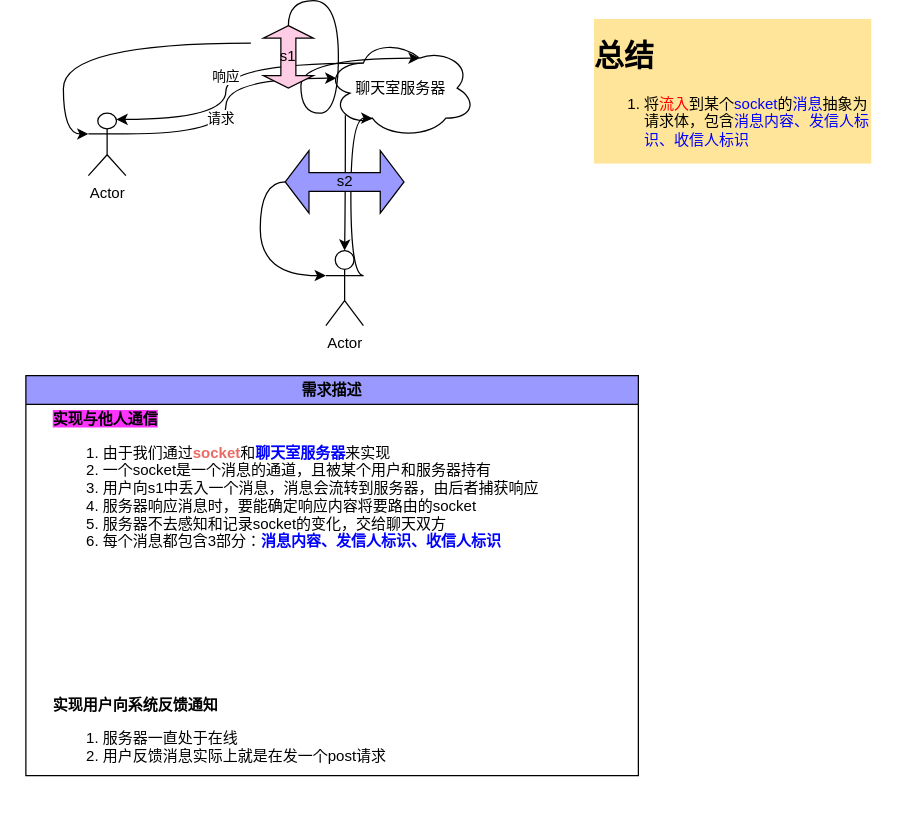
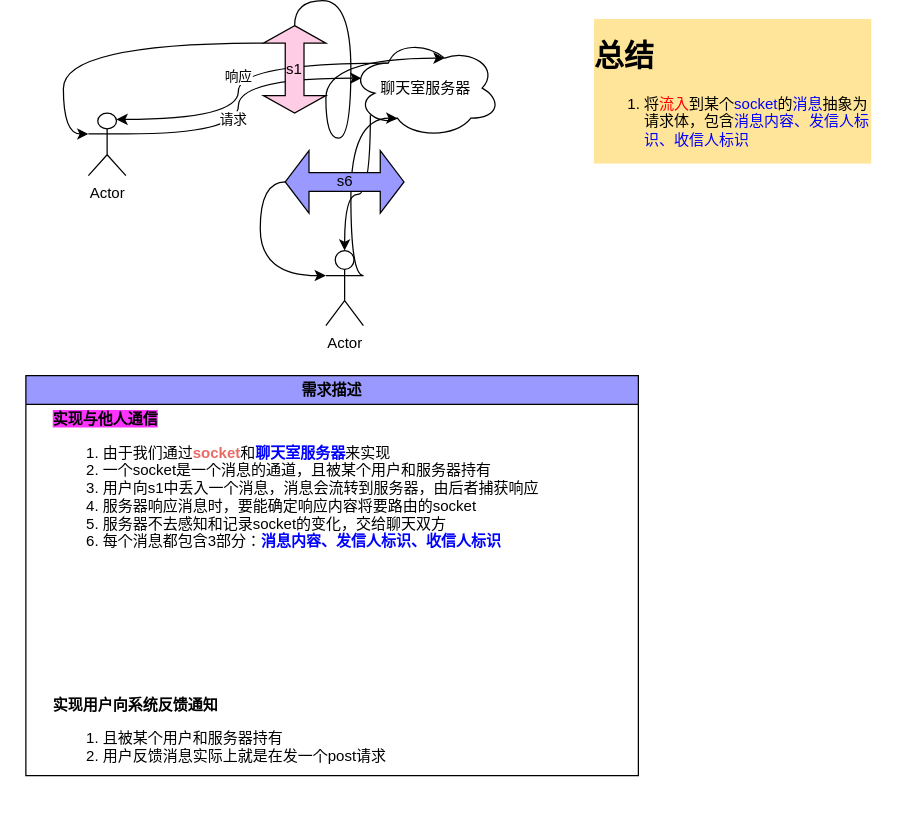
node "s1": size 50x63 -> 63x88
node "聊天室服务器": moved (401, 88) -> (426, 88)
node "s2": label "s2" -> "s6"
node "实现用户向系统反馈通知 服务器一直处于在线 用户反馈消息实际上就是在发一个post请求": label "实现用户向系统反馈通知 服务器一直处于在线 用户反馈消息实际上就是在发一个post请求" -> "实现用户向系统反馈通知 且被某个用户和服务器持有 用户反馈消息实际上就是在发一个post请求"
